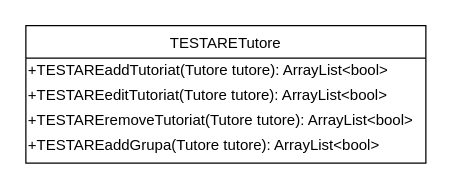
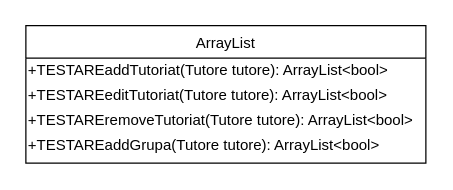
node "TESTARETutore": label "TESTARETutore" -> "ArrayList"
